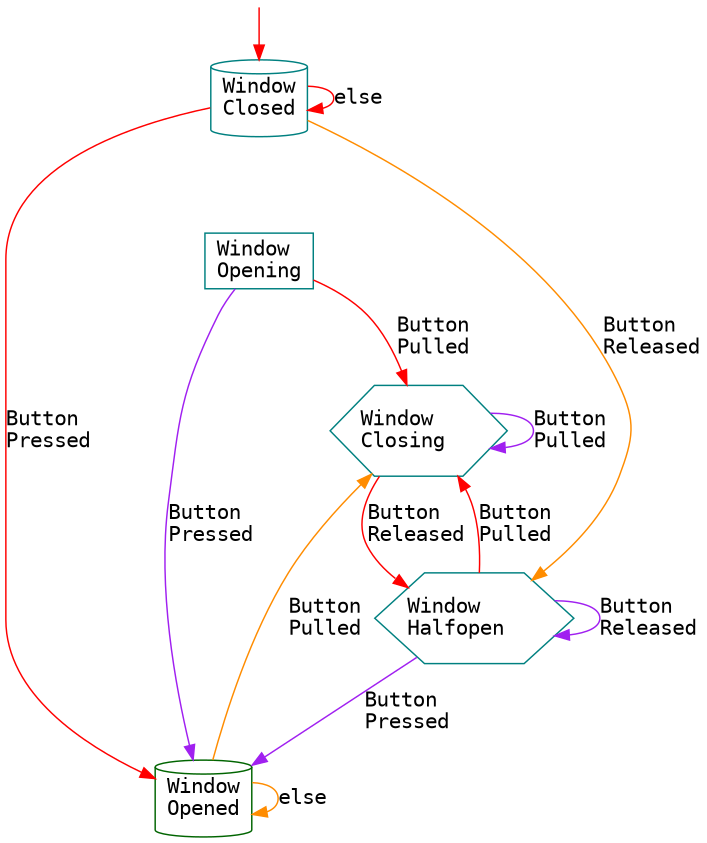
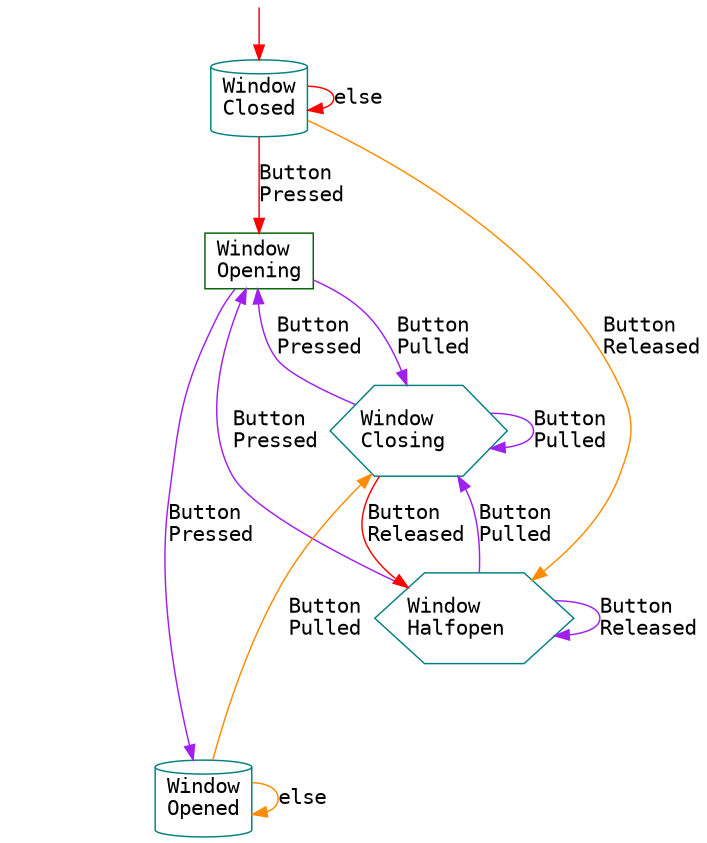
node "Window Opening": color teal -> darkgreen
edge "Window Opening" -> "Window Closing": color red -> purple
edge "Window Closing" -> "Window Opening": added, label "Button Pressed"
edge "Window Closed" -> "Window Opened": now "Window Closed" -> "Window Opening"
edge "Window Halfopen" -> "Window Closing": color red -> purple
edge "Window Halfopen" -> "Window Opened": now "Window Halfopen" -> "Window Opening"
node "Window Opened": color darkgreen -> teal
